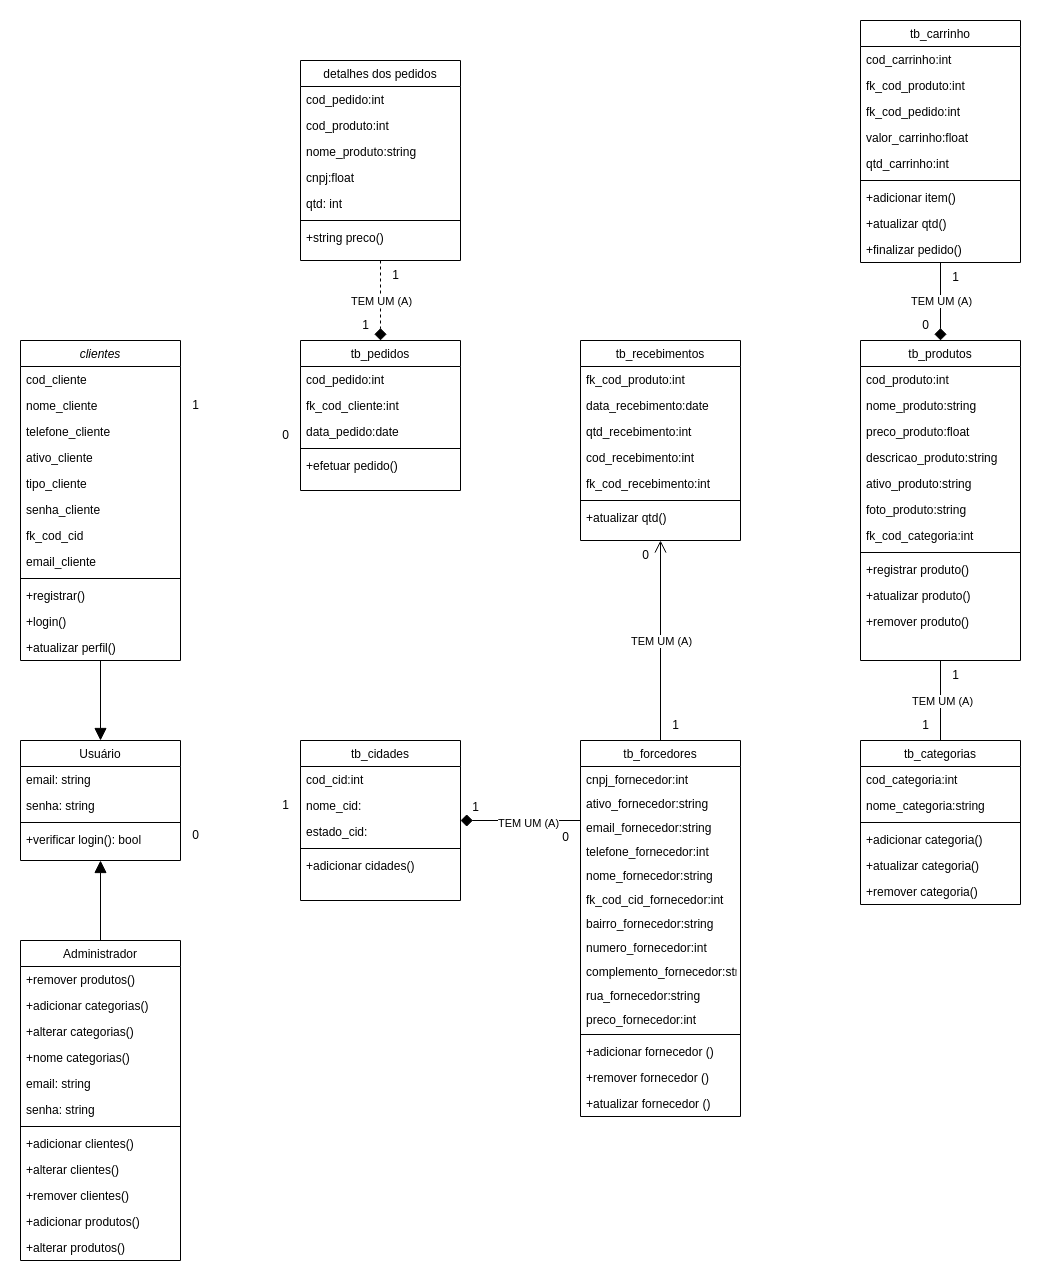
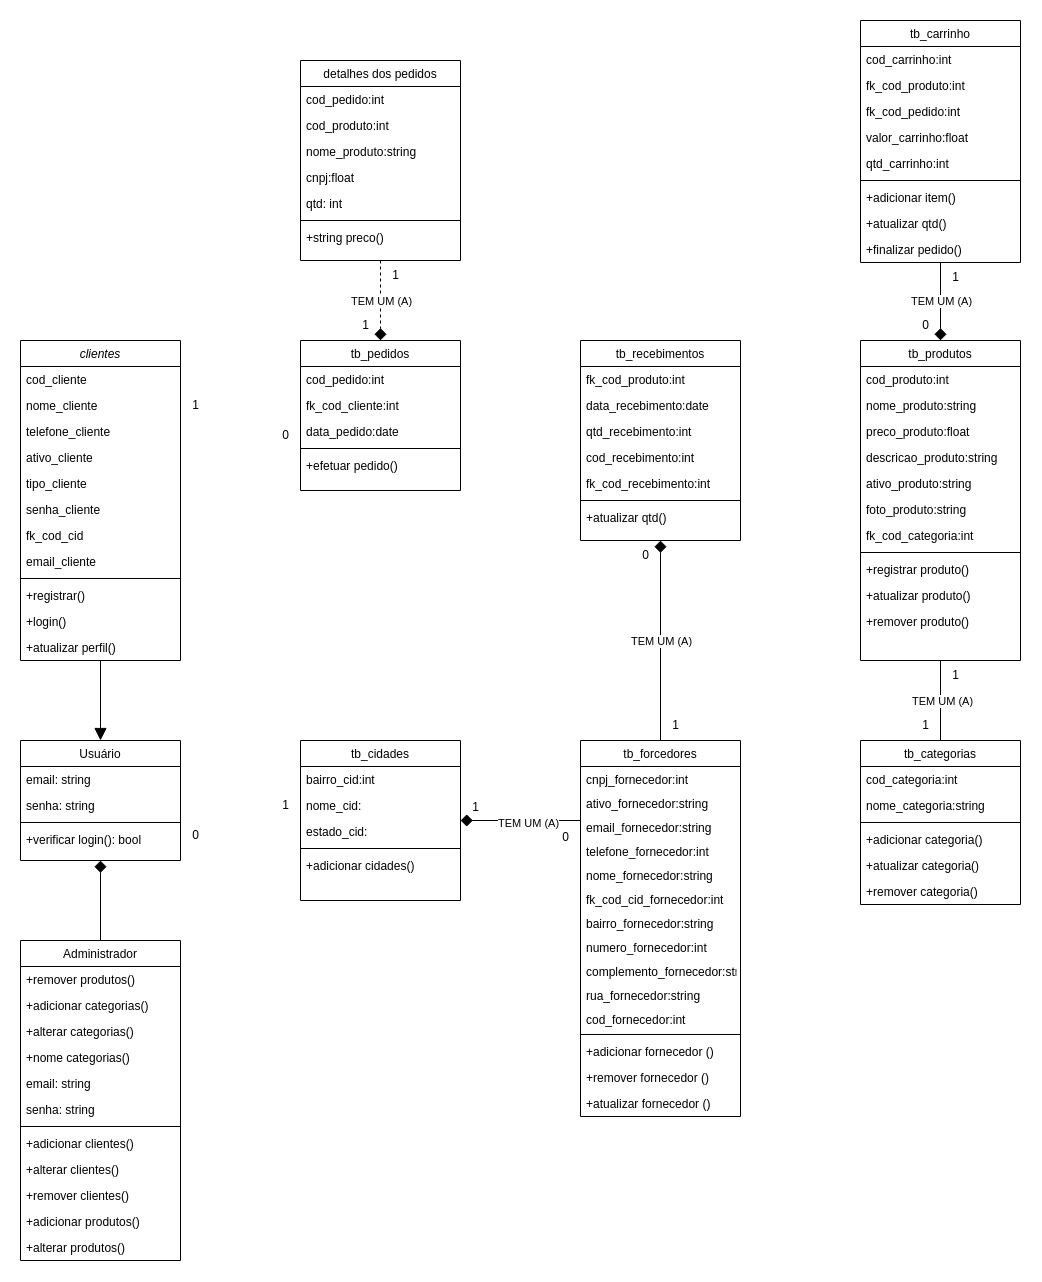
edge "tb_forcedores" -> "tb_recebimentos": arrowhead open -> diamond
node "cod_cid:int": label "cod_cid:int" -> "bairro_cid:int"
edge "Administrador" -> "Usuário": arrowhead block -> diamond
node "preco_fornecedor:int": label "preco_fornecedor:int" -> "cod_fornecedor:int"
